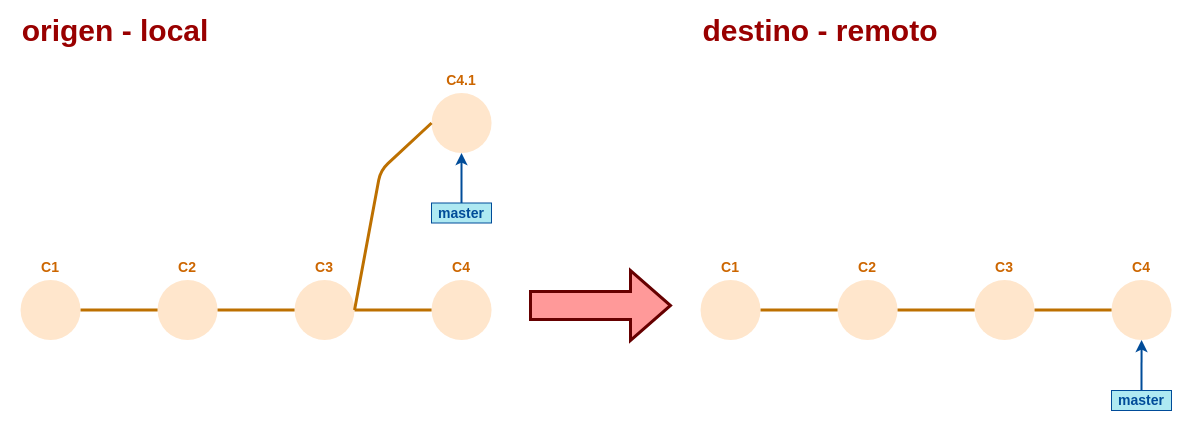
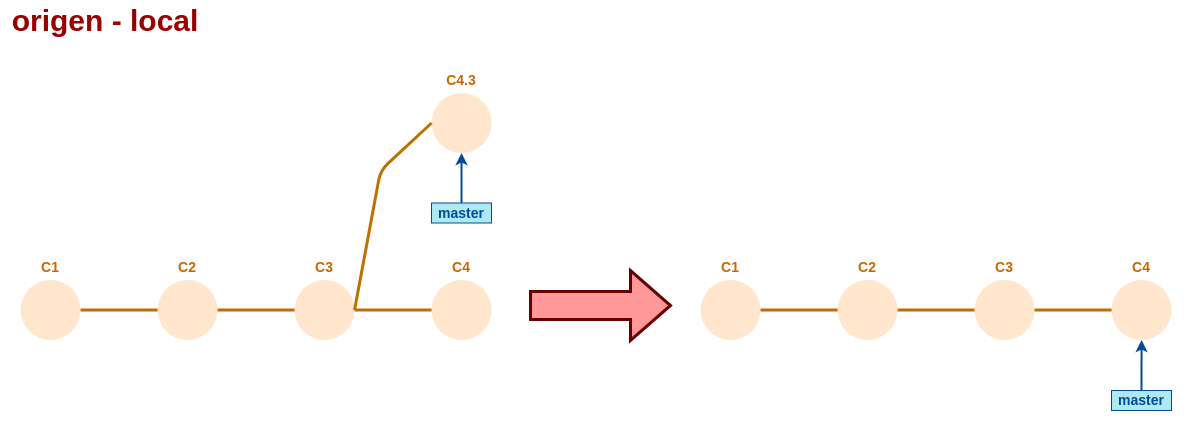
node "origen - local": moved (116, 31) -> (106, 21)
node "destino - remoto": removed
node "C4.1": label "C4.1" -> "C4.3"
